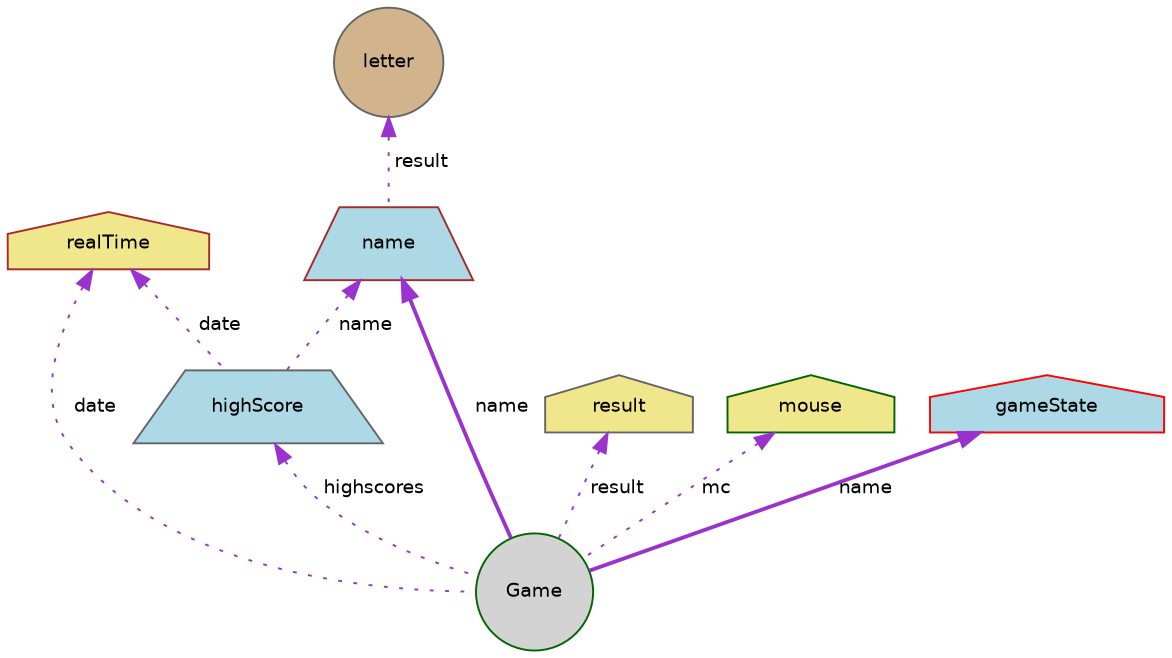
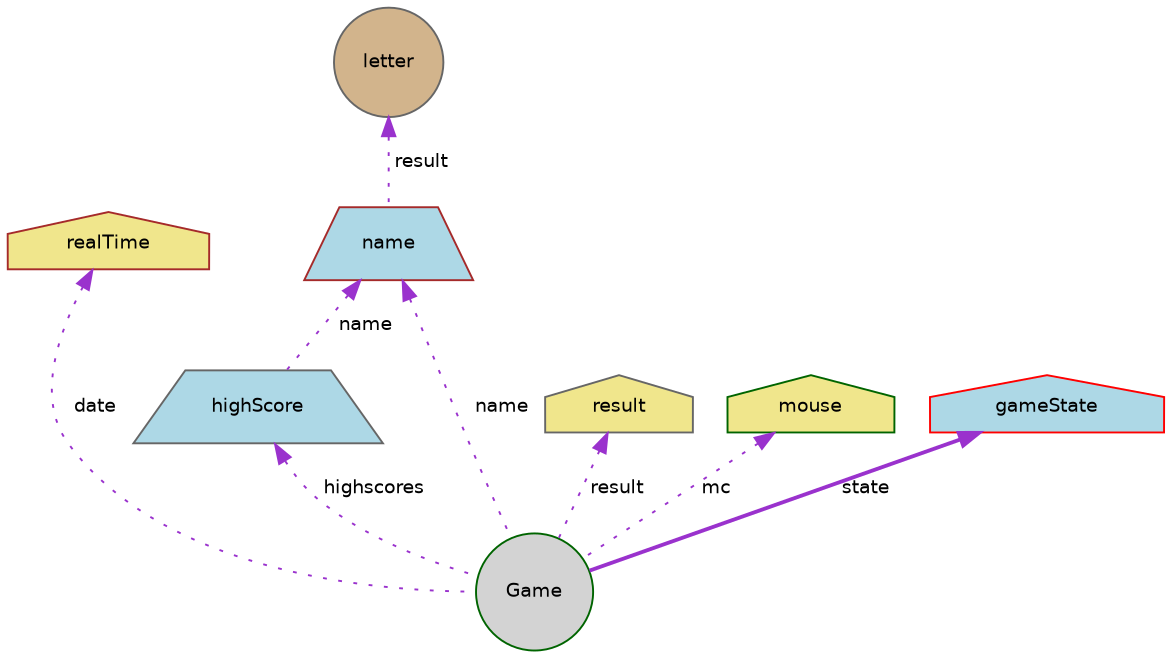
edge "highScore" -> "realTime": removed, label "date"
edge "Game" -> "name": style bold -> dotted
edge "Game" -> "gameState": label " name" -> " state"
